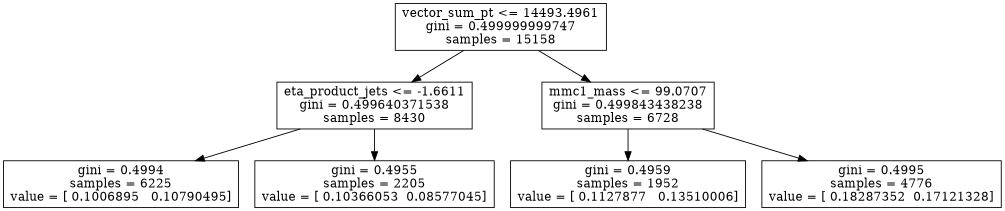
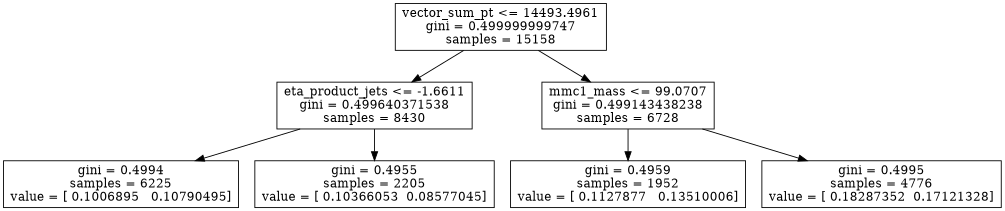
node "mmc1_mass <= 99.0707 gini = 0.499843438238 samples = 6728": label "mmc1_mass <= 99.0707 gini = 0.499843438238 samples = 6728" -> "mmc1_mass <= 99.0707 gini = 0.499143438238 samples = 6728"
